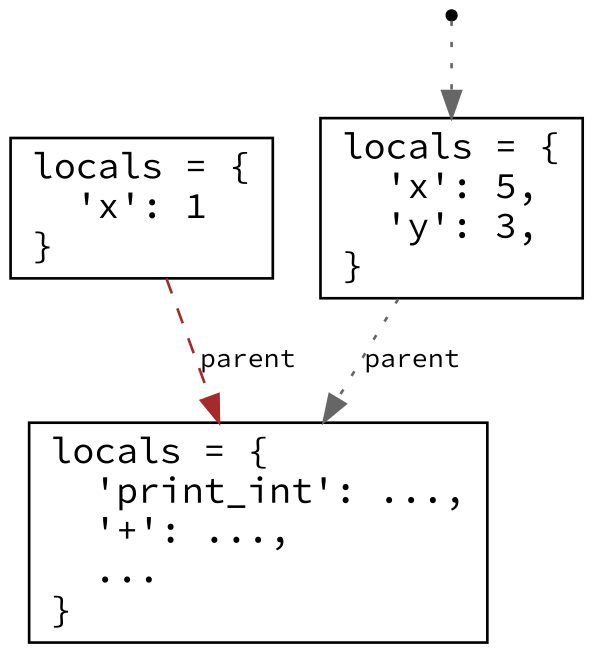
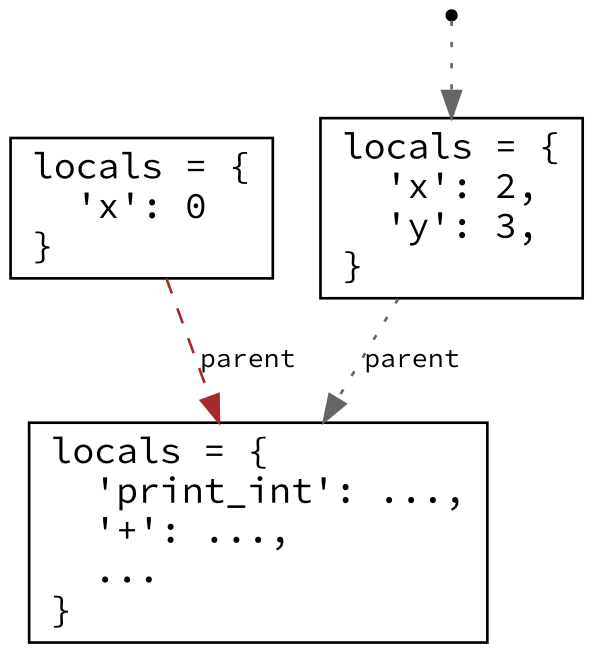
node "locals = { 'x': 1 }": label "locals = { 'x': 1 }" -> "locals = { 'x': 0 }"
node "locals = { 'x': 5, 'y': 3, }": label "locals = { 'x': 5, 'y': 3, }" -> "locals = { 'x': 2, 'y': 3, }"
